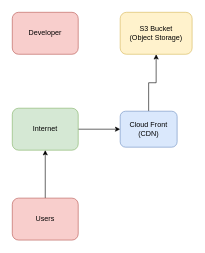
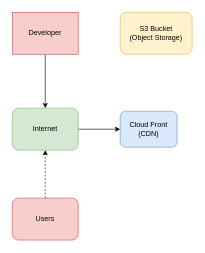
node "Developer": shape rounded rectangle -> rectangle
edge "Cloud Front (CDN)" -> "S3 Bucket (Object Storage)": removed
edge "Developer" -> "Internet": added
edge "Users" -> "Internet": style solid -> dashed
